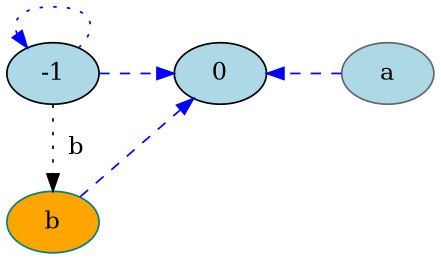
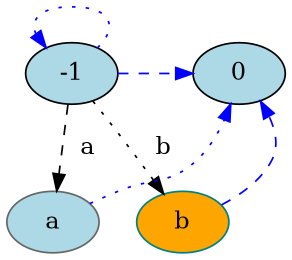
edge "a" -> "0": style dashed -> dotted
edge "-1" -> "a": added, label "a"
